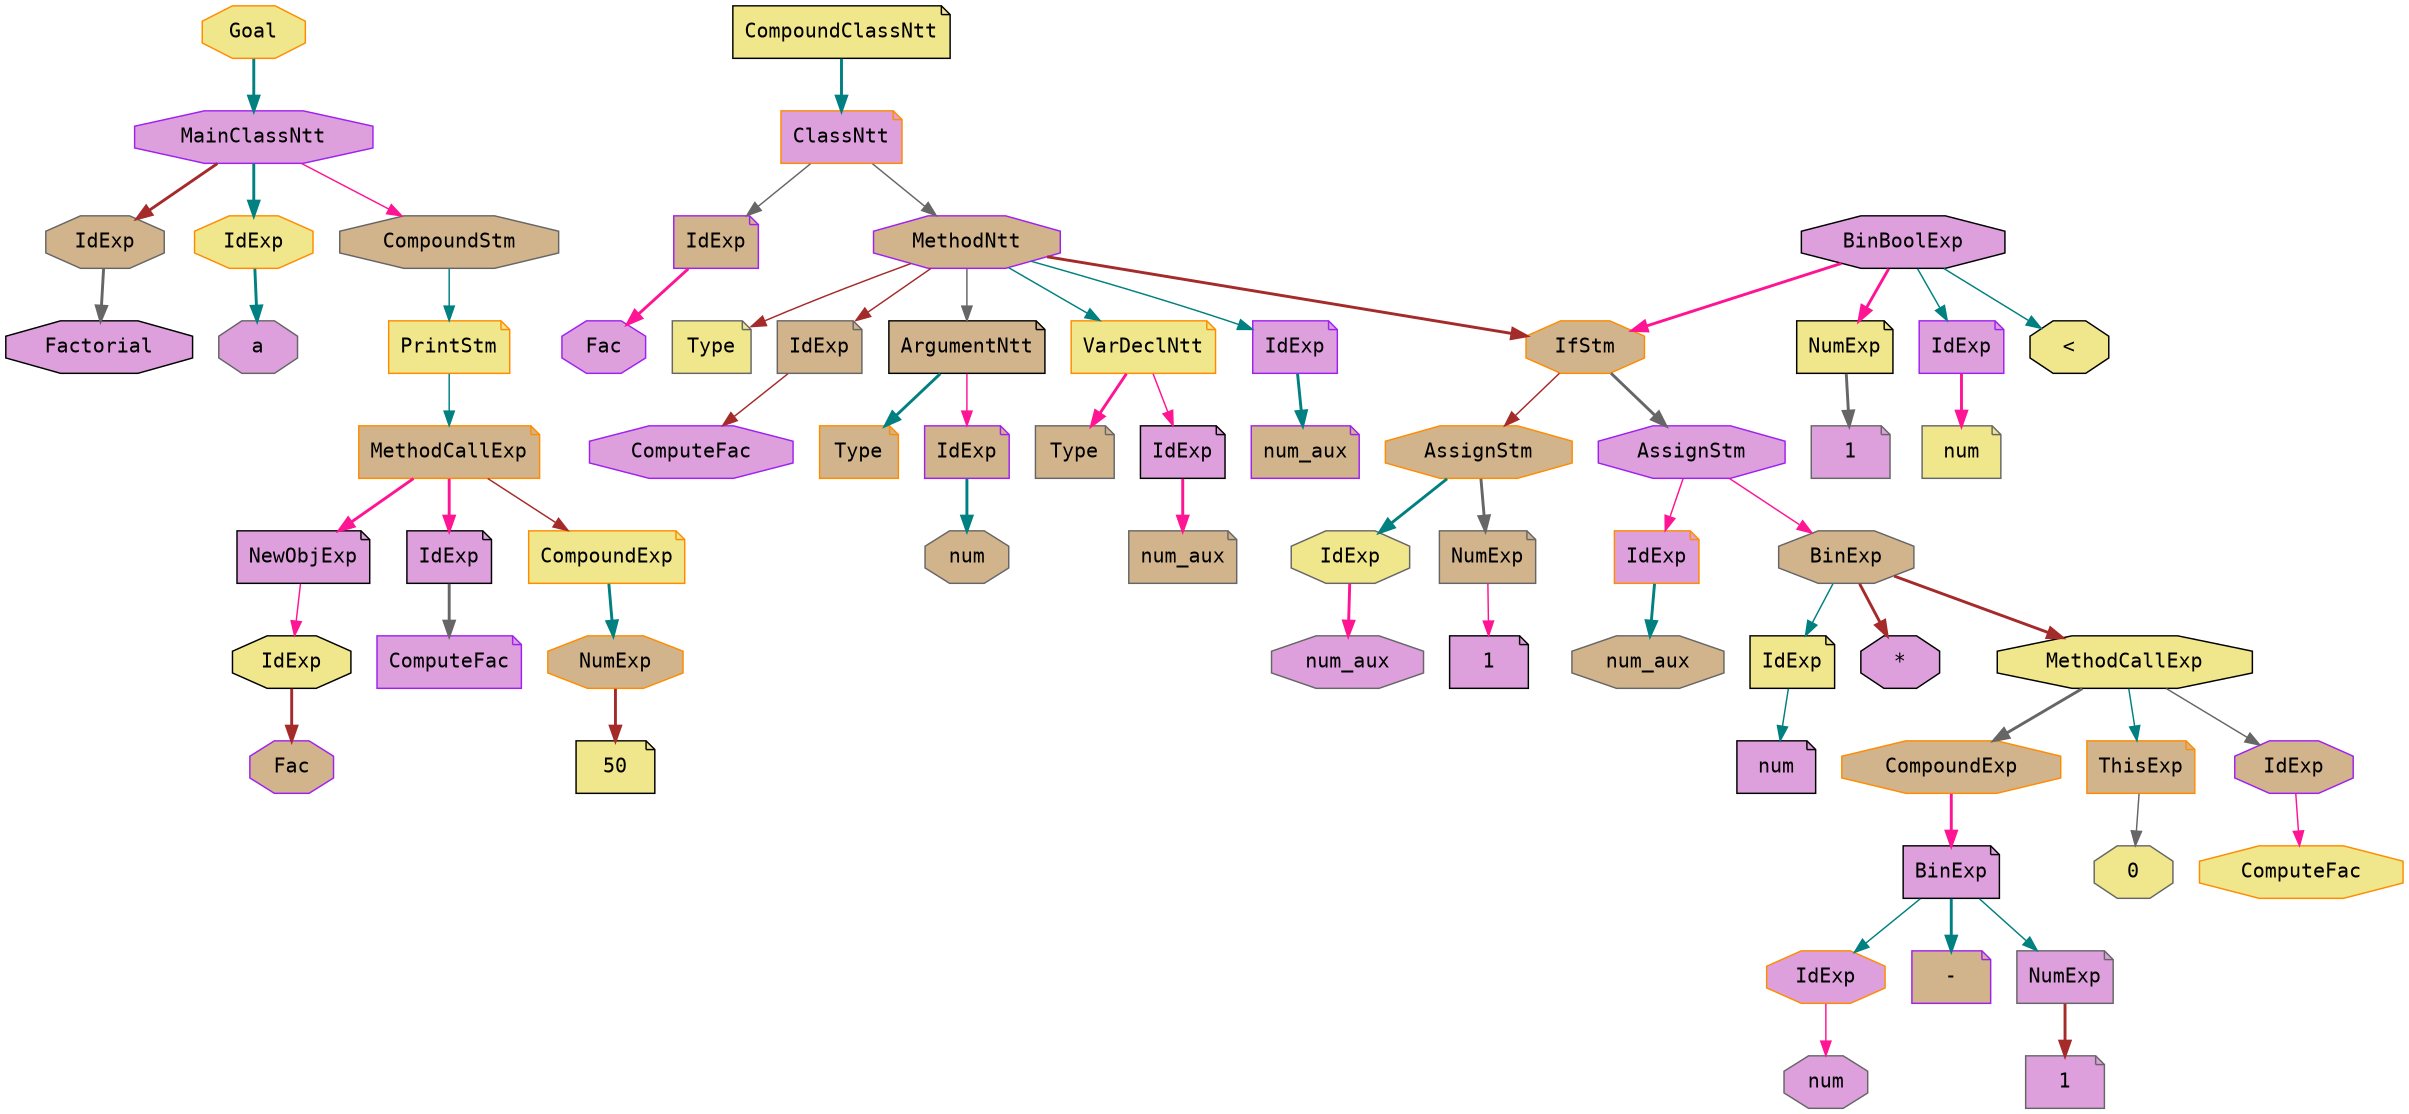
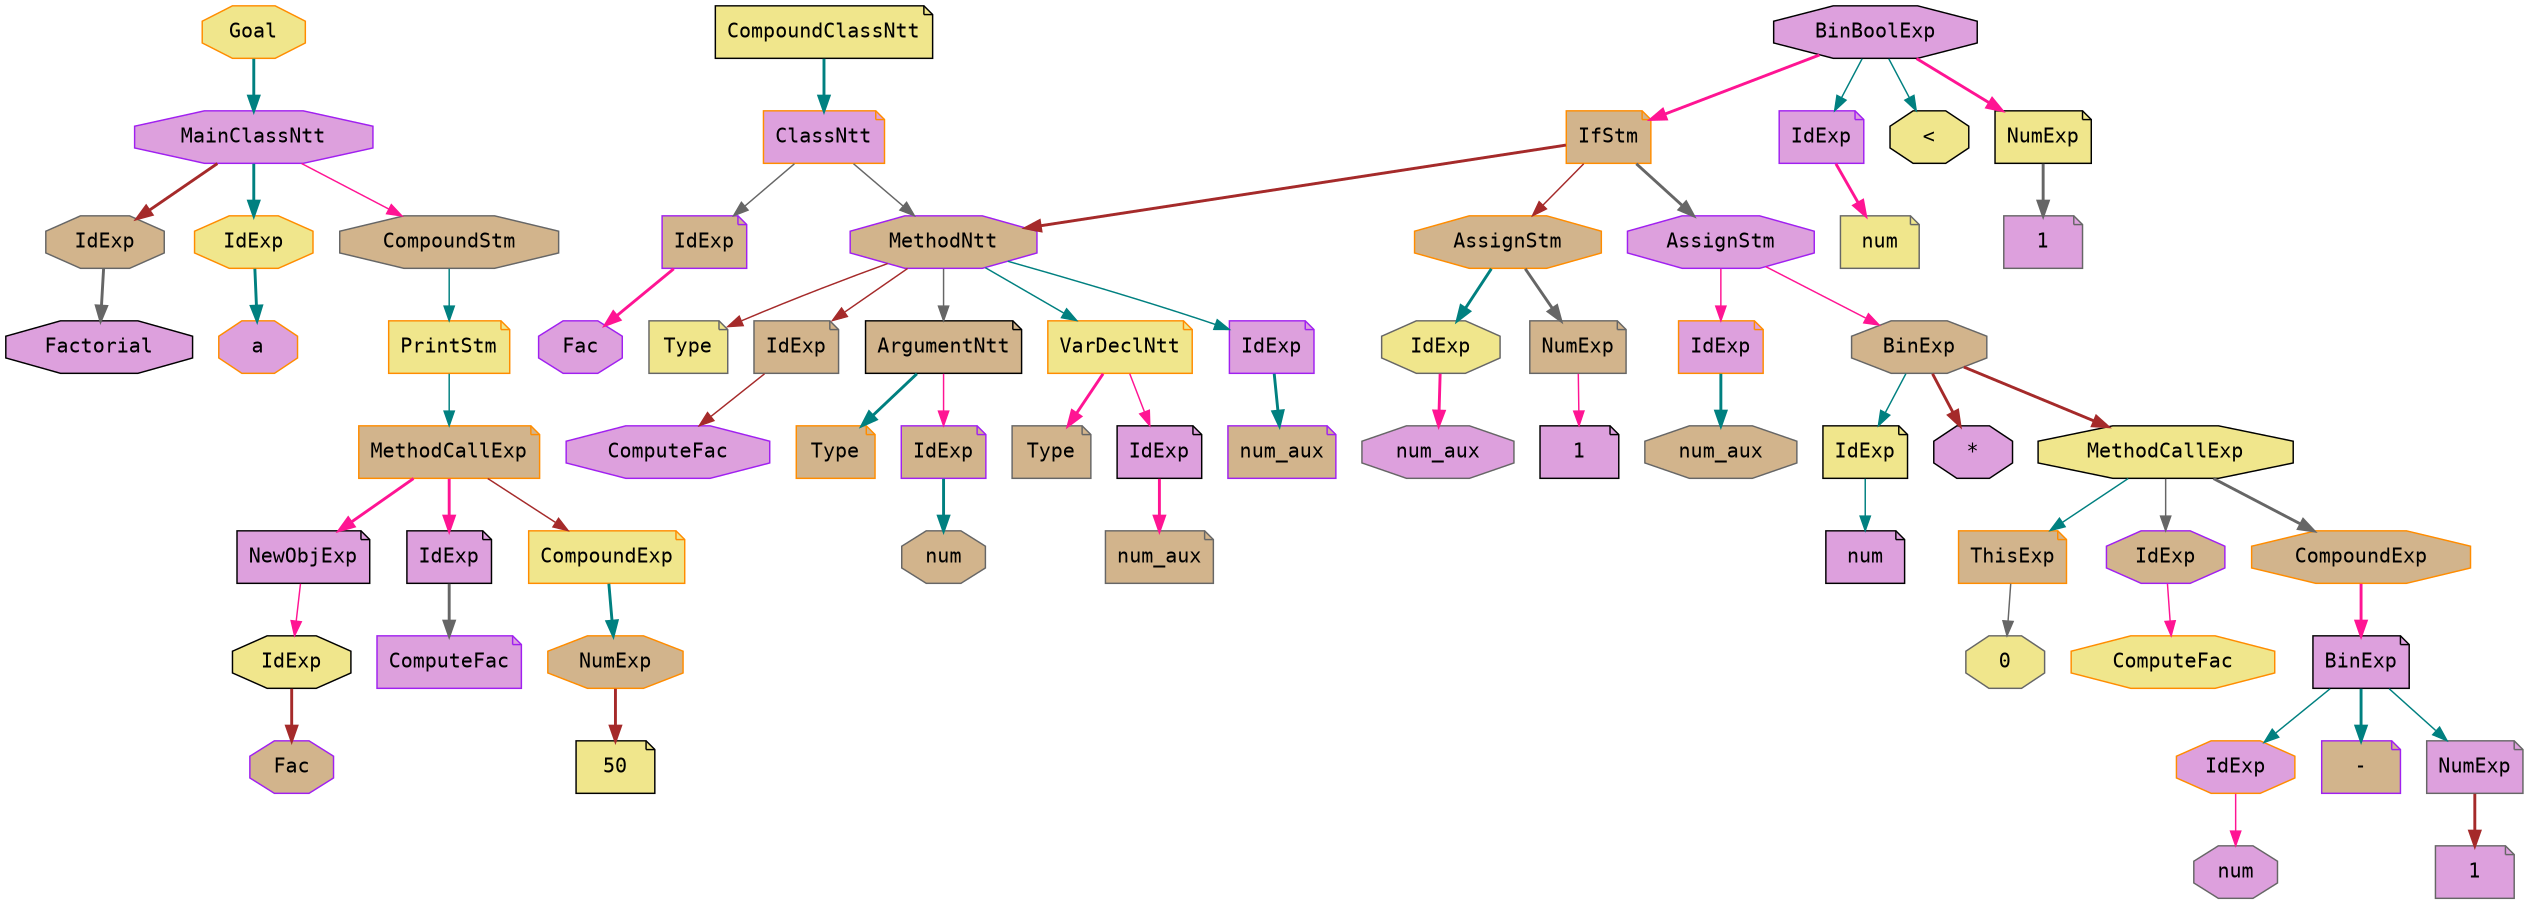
edge "MethodNtt" -> "IfStm": reversed
node "a": color gray40 -> darkorange
node "IfStm": shape octagon -> note
